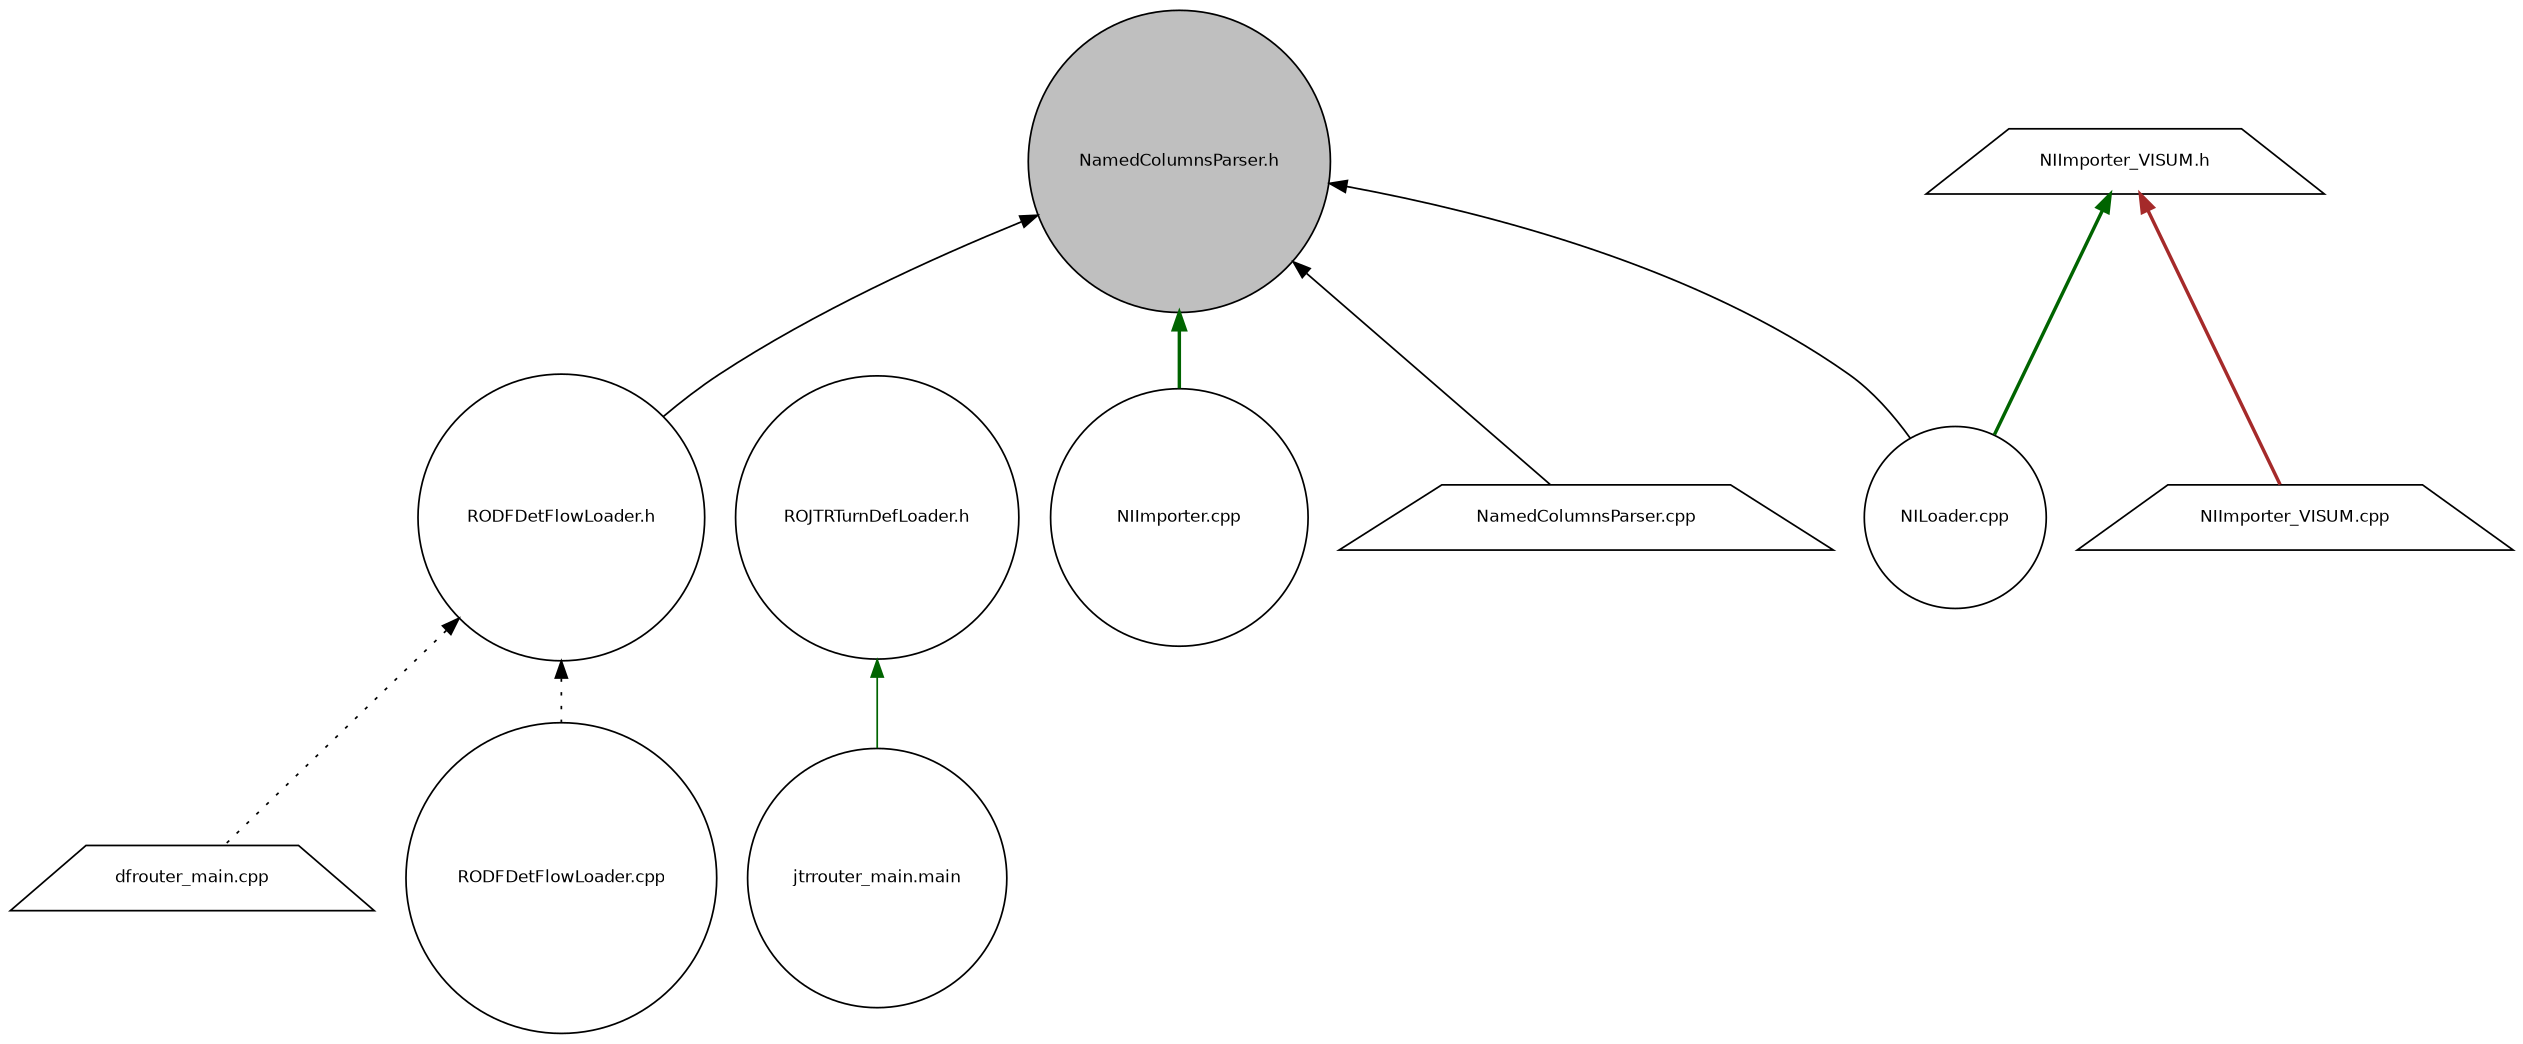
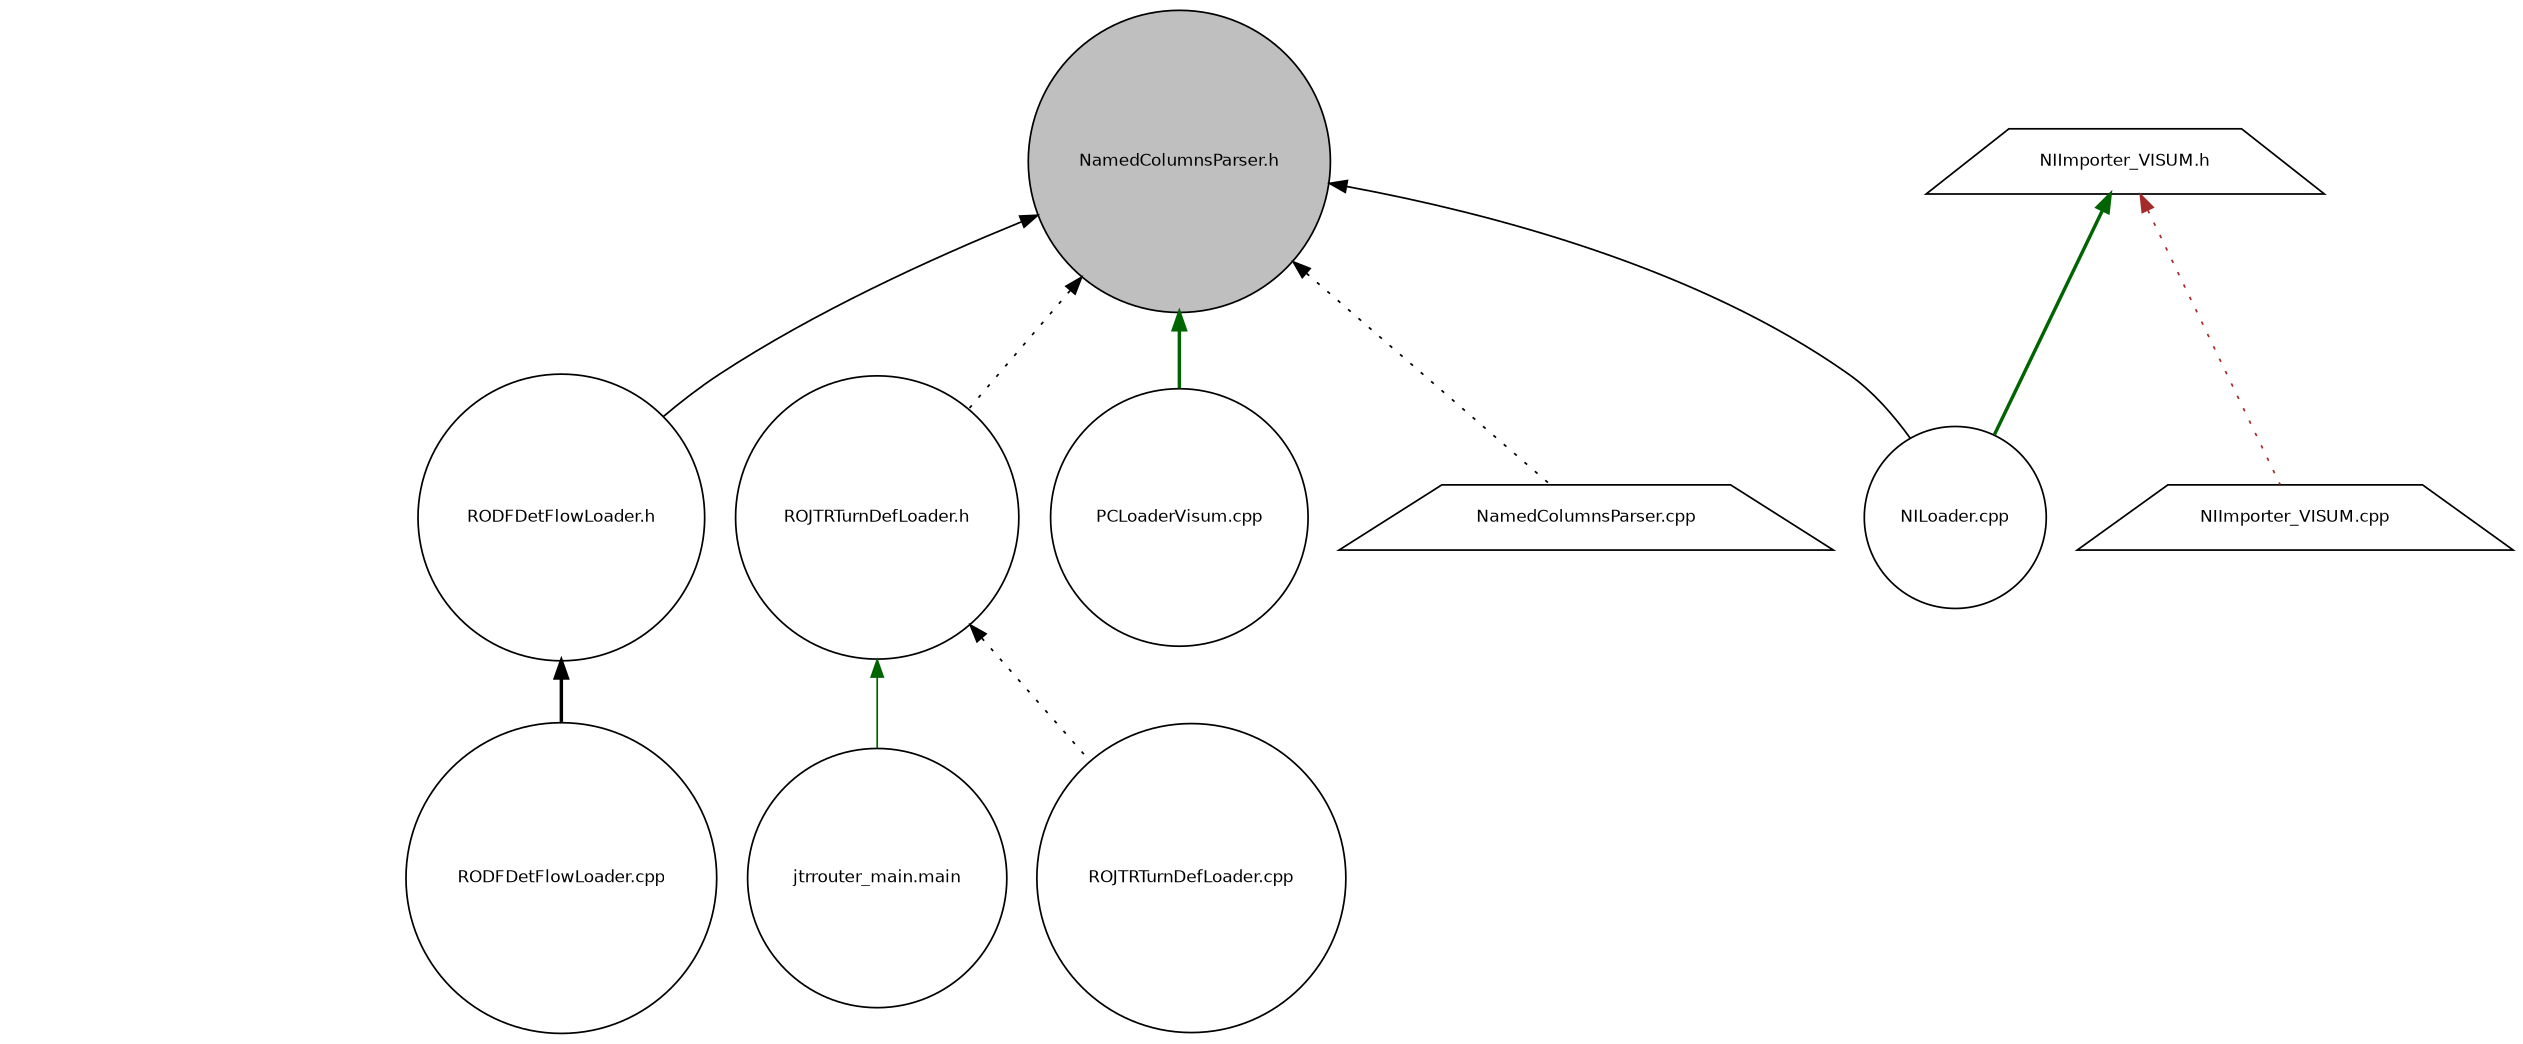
edge "NIImporter_VISUM.cpp" -> "NIImporter_VISUM.h": style bold -> dotted
edge "ROJTRTurnDefLoader.h" -> "NamedColumnsParser.h": added
edge "NamedColumnsParser.cpp" -> "NamedColumnsParser.h": style solid -> dotted
node "NIImporter.cpp": label "NIImporter.cpp" -> "PCLoaderVisum.cpp"
edge "RODFDetFlowLoader.cpp" -> "RODFDetFlowLoader.h": style dotted -> bold
node "dfrouter_main.cpp": removed
node "ROJTRTurnDefLoader.cpp": added
